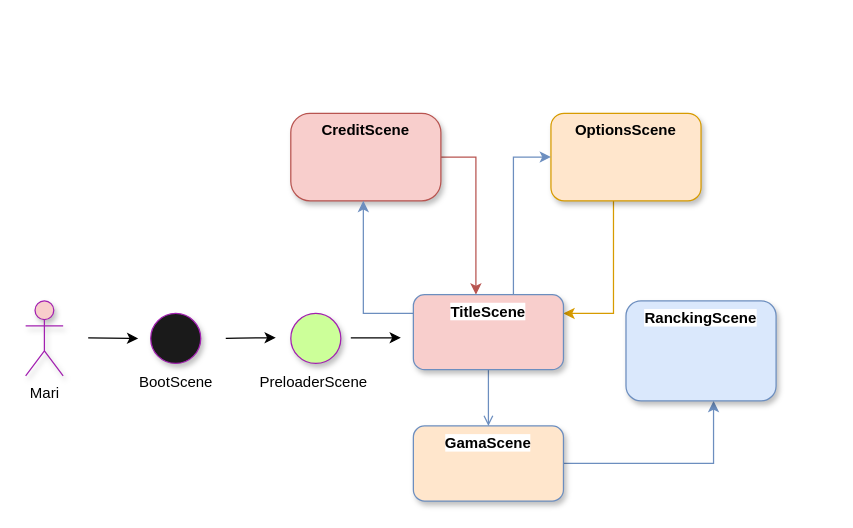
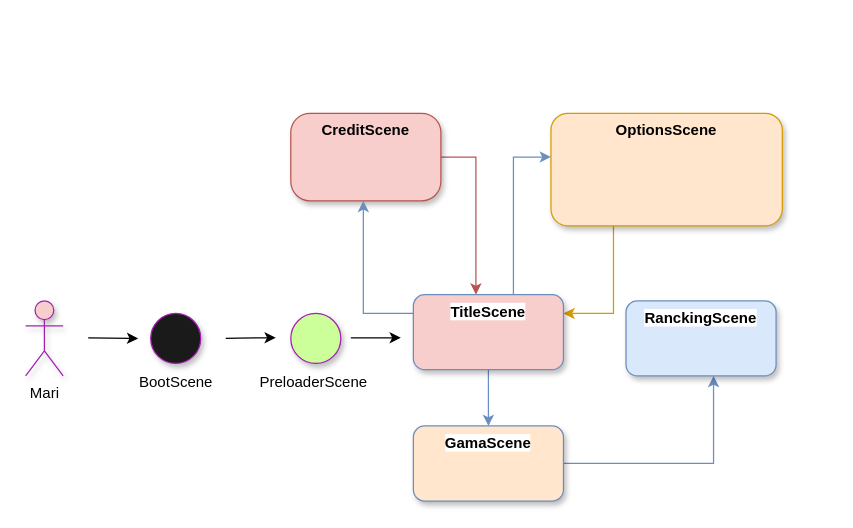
node "OptionsScene": size 150x88 -> 231x113
node "RanckingScene": size 150x100 -> 150x75
edge "TitleScene" -> "GamaScene": arrowhead open -> classic
